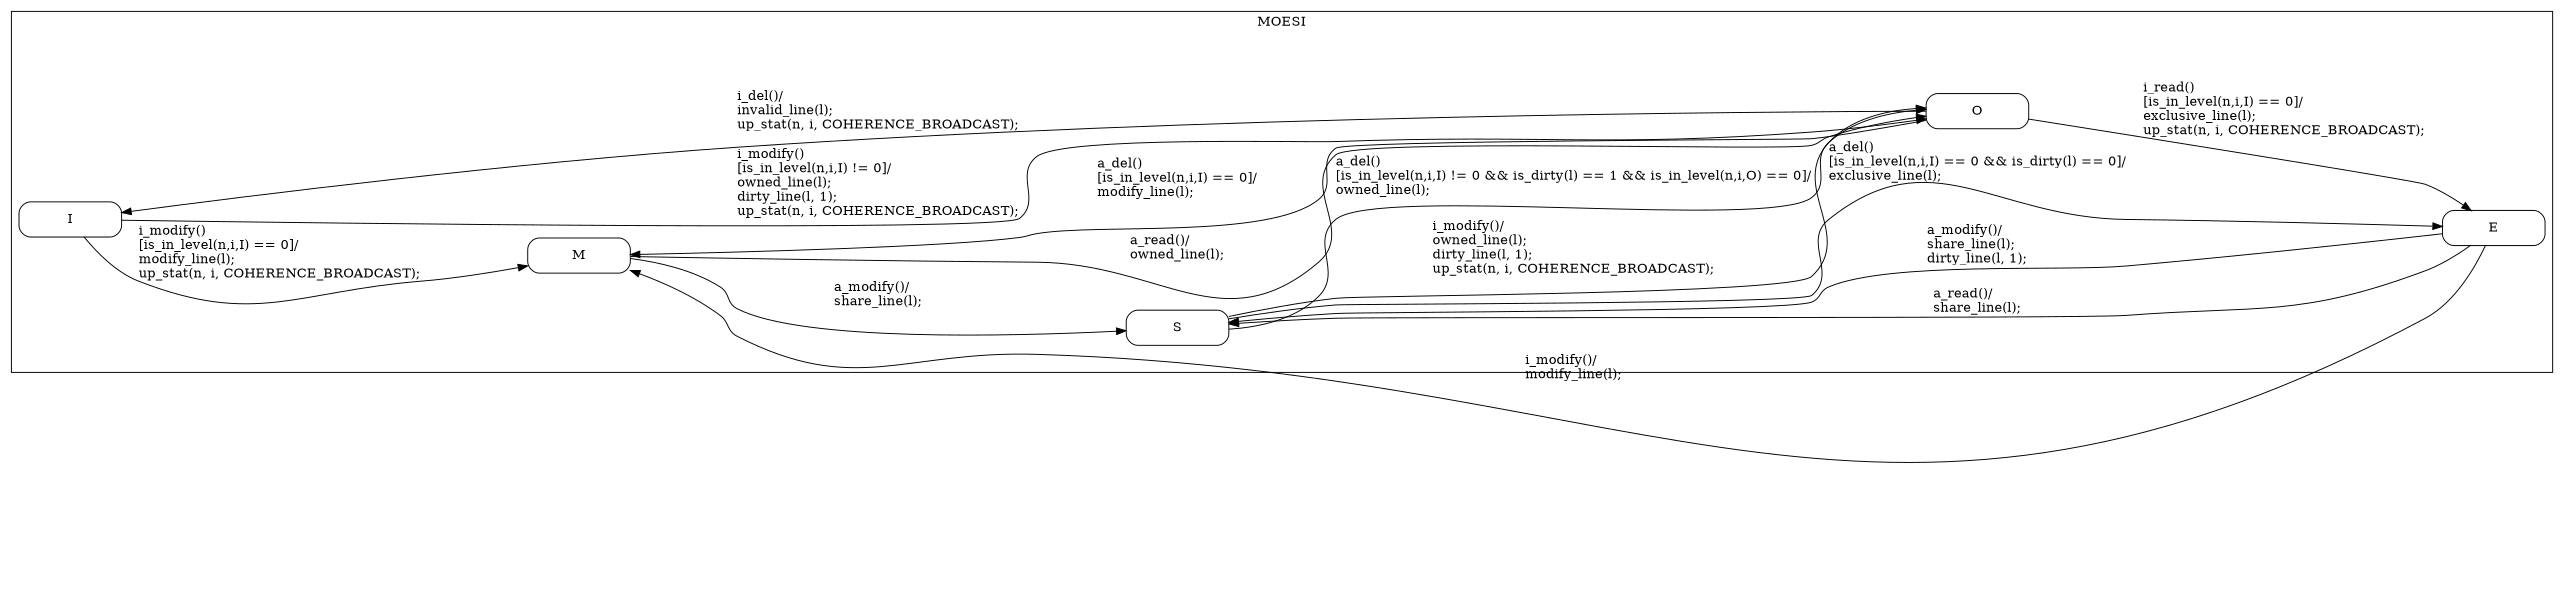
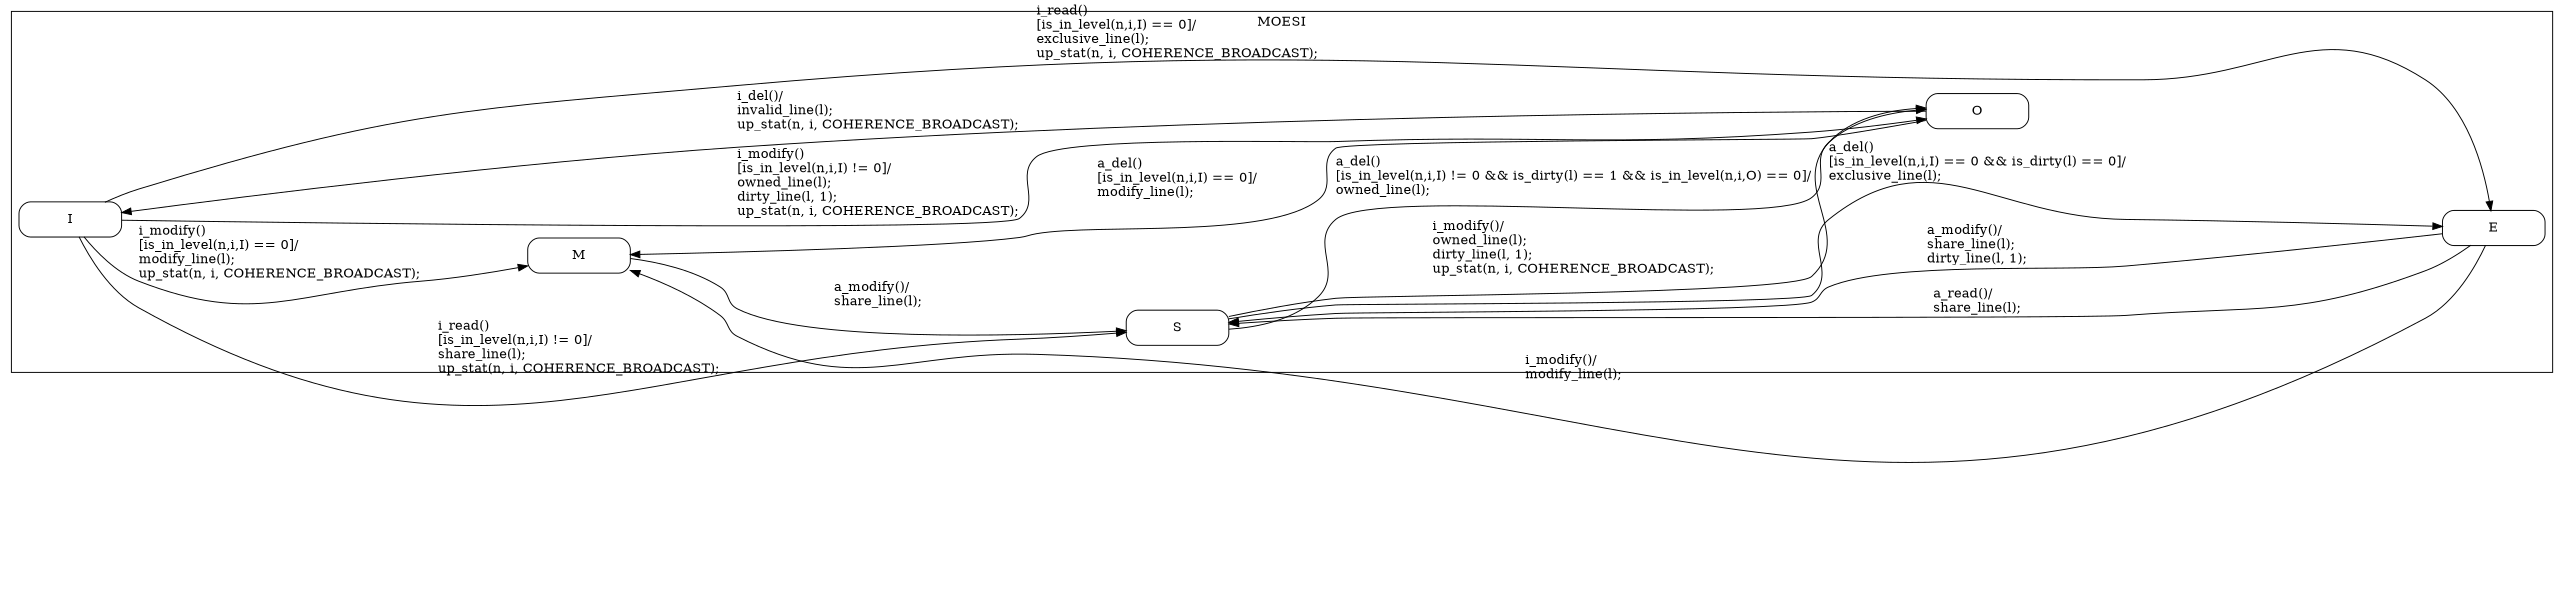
edge "O" -> "E": now "I" -> "E"
edge "M" -> "O": removed, label "a_read()/ owned_line(l);"
edge "I" -> "S": added, label "i_read() [is_in_level(n,i,I) != 0]/ share_line(l); up_stat(n, i, COHERENCE_BROADCAST);"
